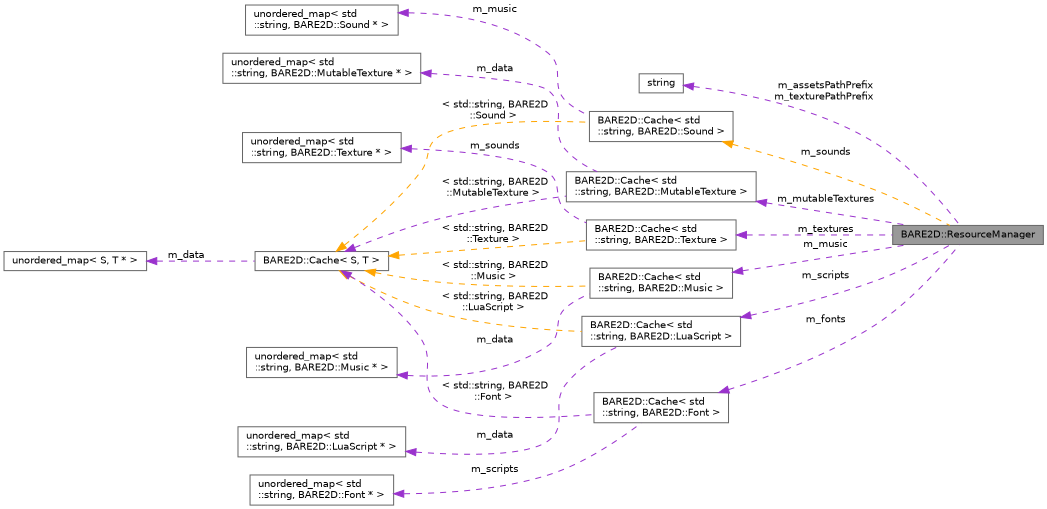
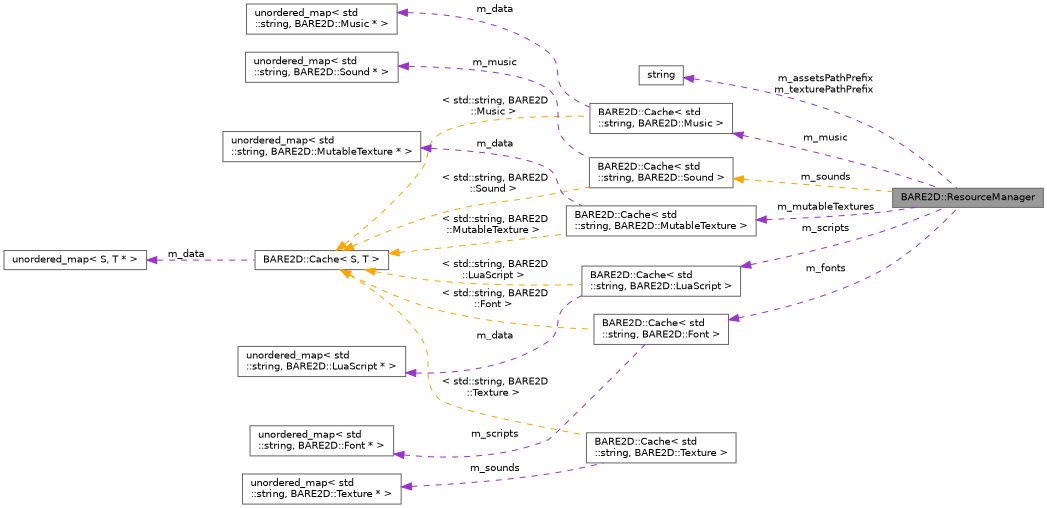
edge "BARE2D::Cache< std ::string, BARE2D::MutableTexture >" -> "BARE2D::Cache< S, T >": color darkorchid3 -> orange
edge "BARE2D::ResourceManager" -> "BARE2D::Cache< std ::string, BARE2D::Texture >": removed, label "m_textures"
edge "BARE2D::Cache< std ::string, BARE2D::Font >" -> "BARE2D::Cache< S, T >": color darkorchid3 -> orange
